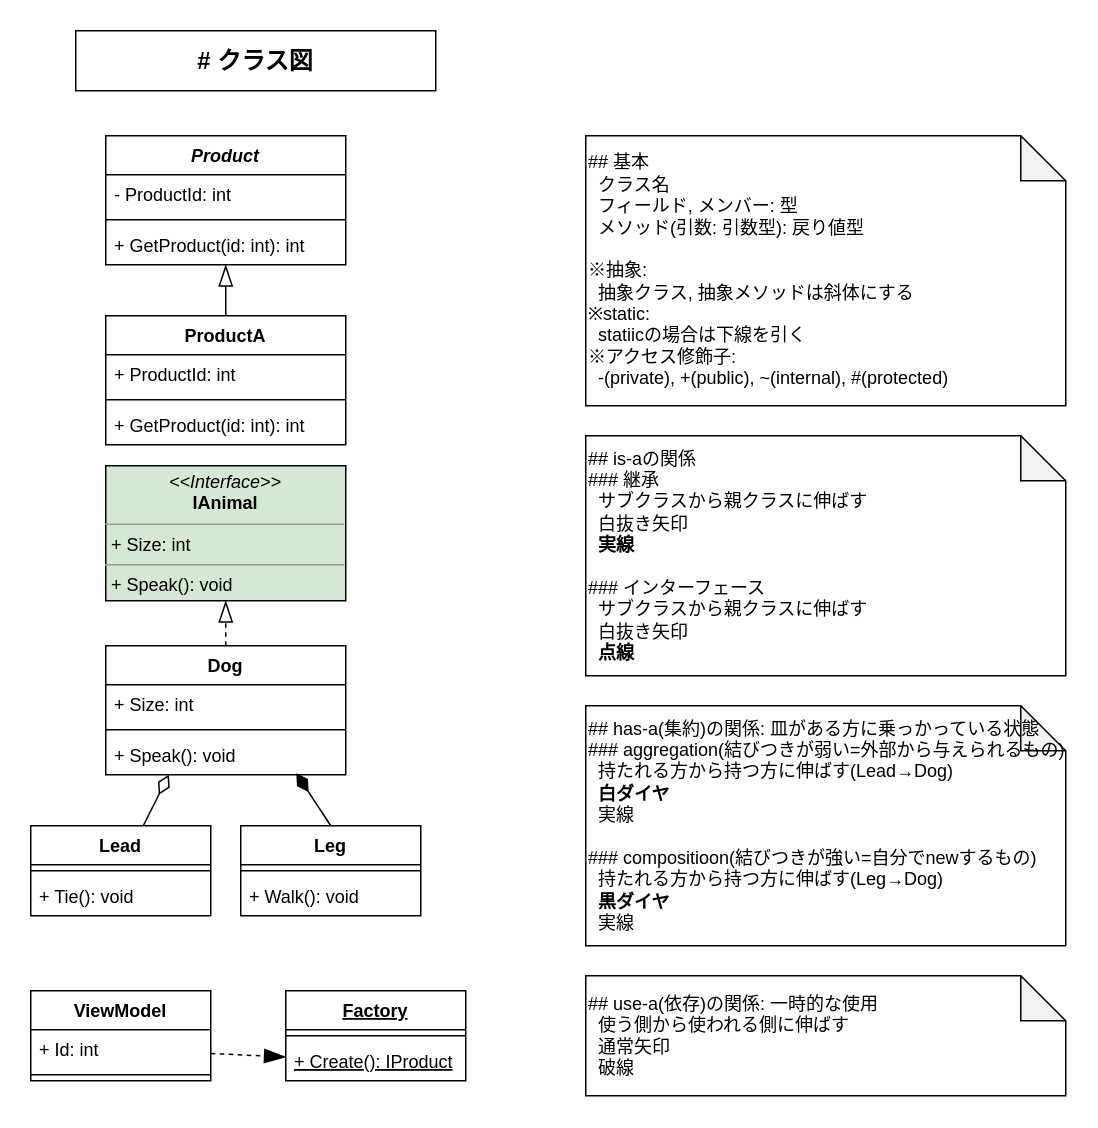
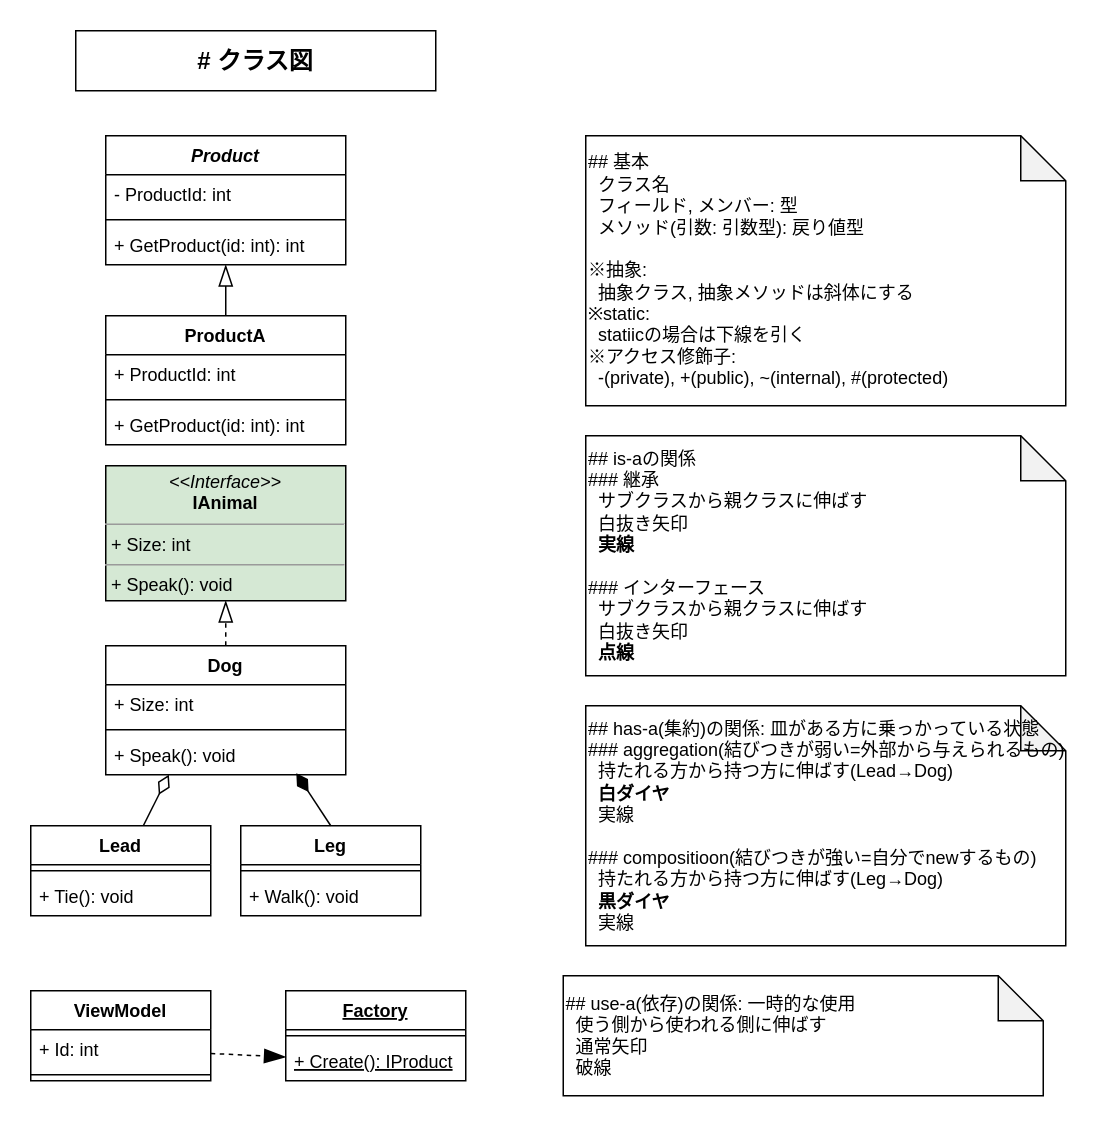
node "## use-a(依存)の関係: 一時的な使用 使う側から使われる側に伸ばす 通常矢印 破線": moved (826, 1036) -> (803, 1036)
